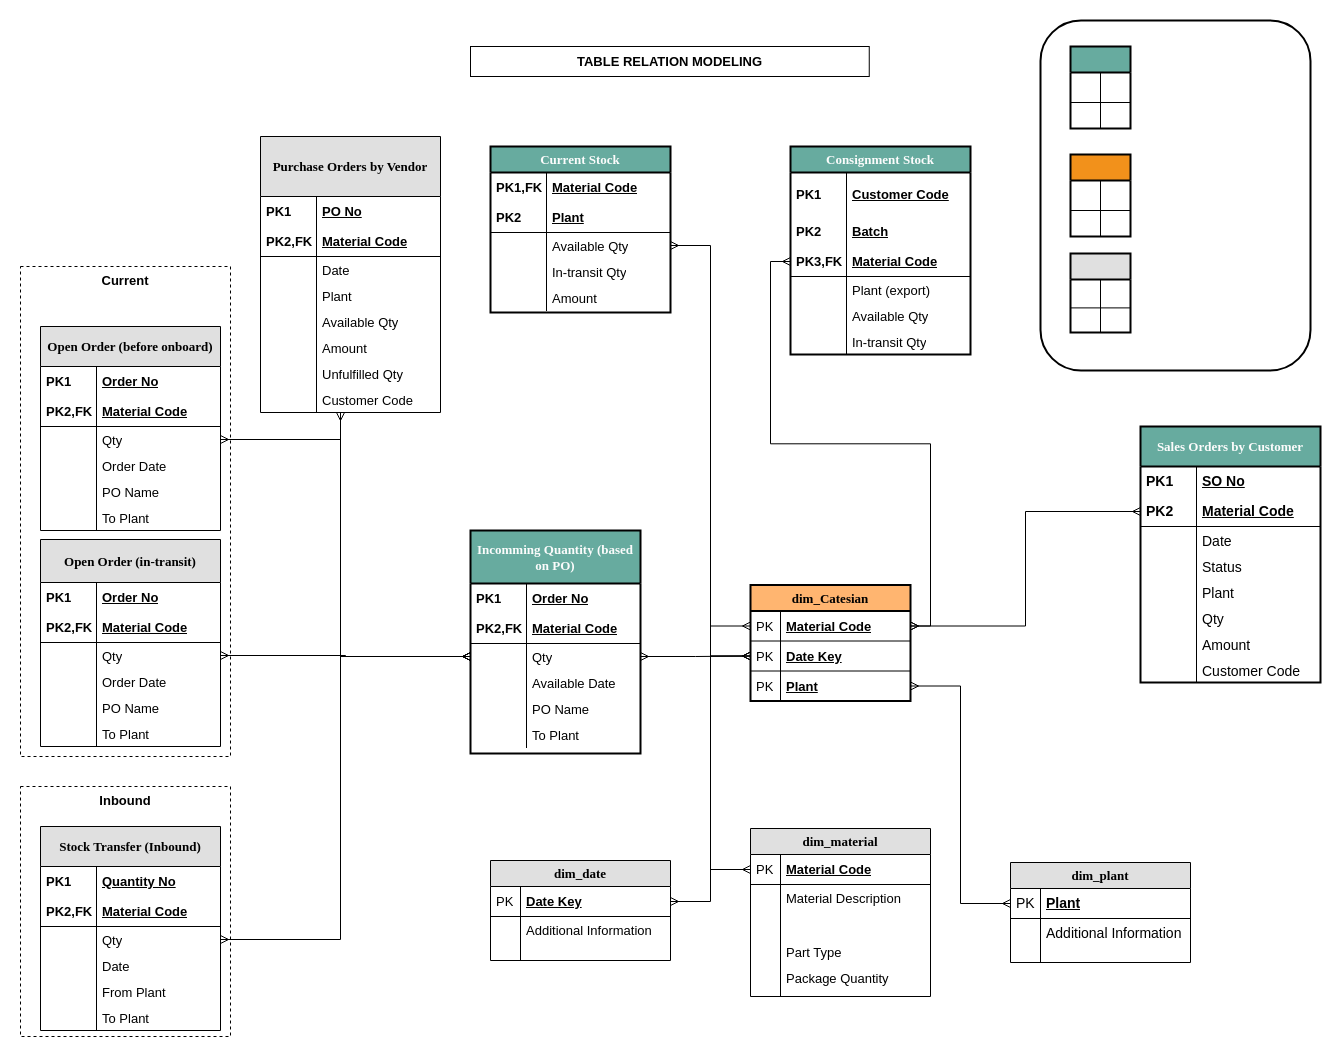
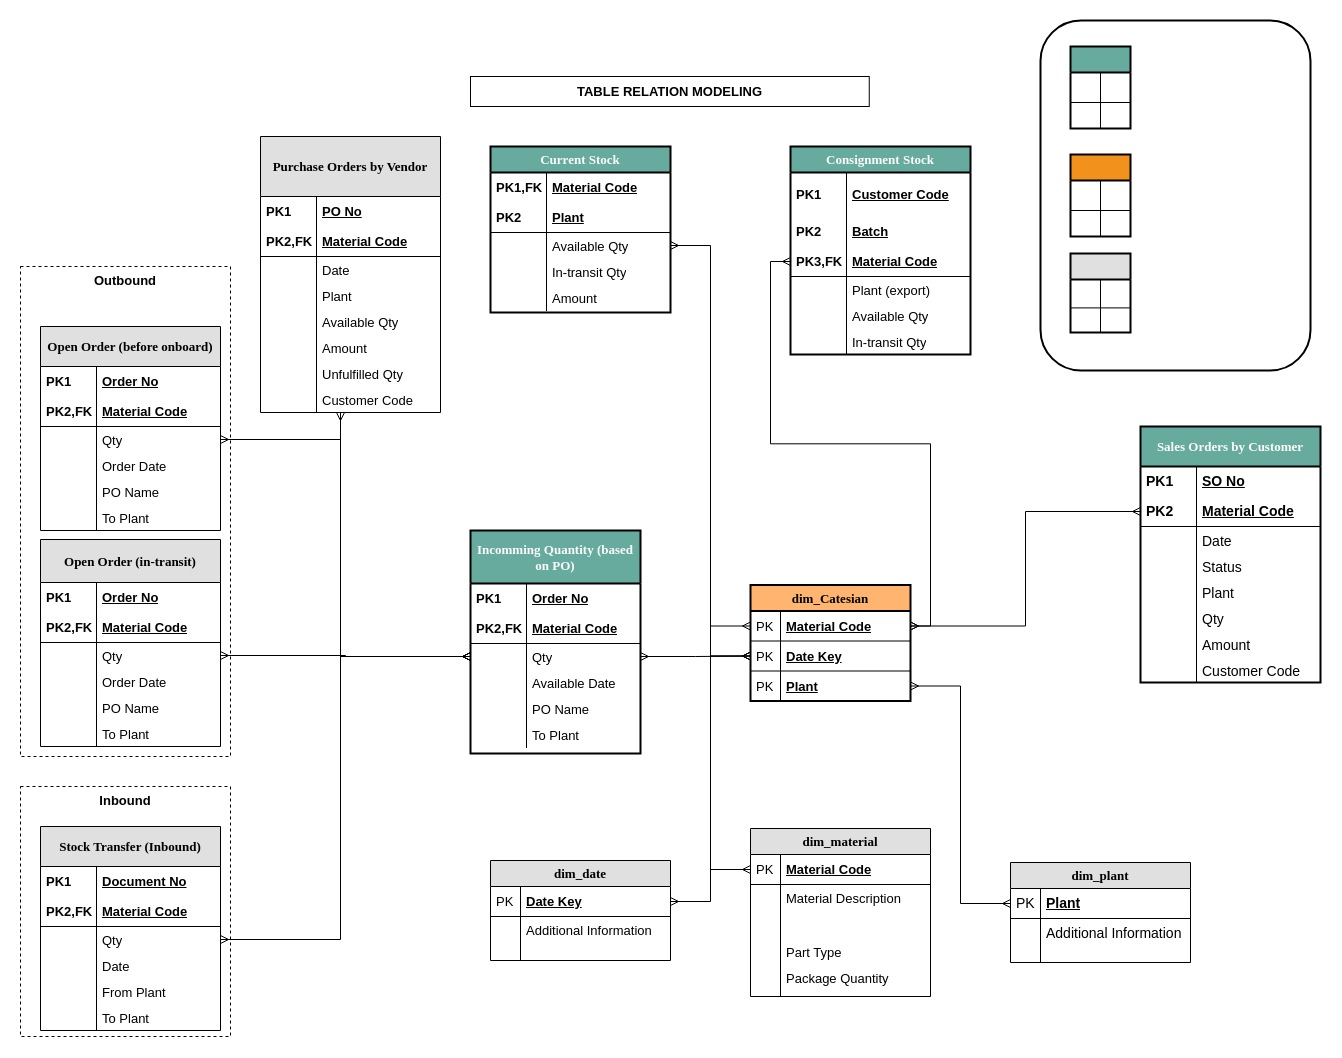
node "TABLE RELATION MODELING": moved (670, 62) -> (670, 92)
node "Current": label "Current" -> "Outbound"
node "Quantity No": label "Quantity No" -> "Document No"
